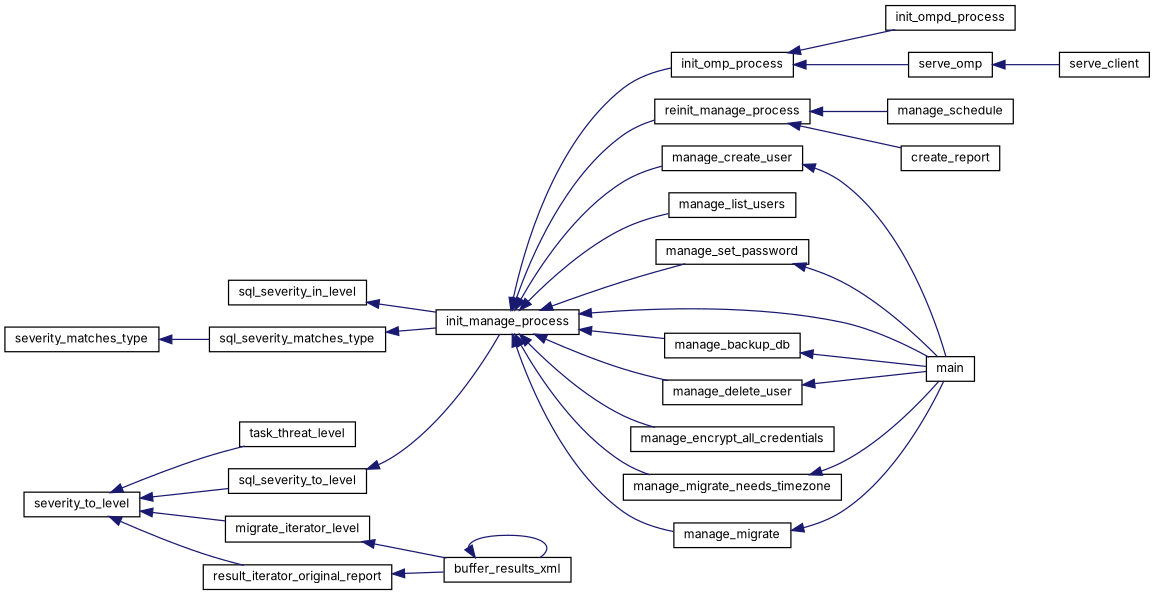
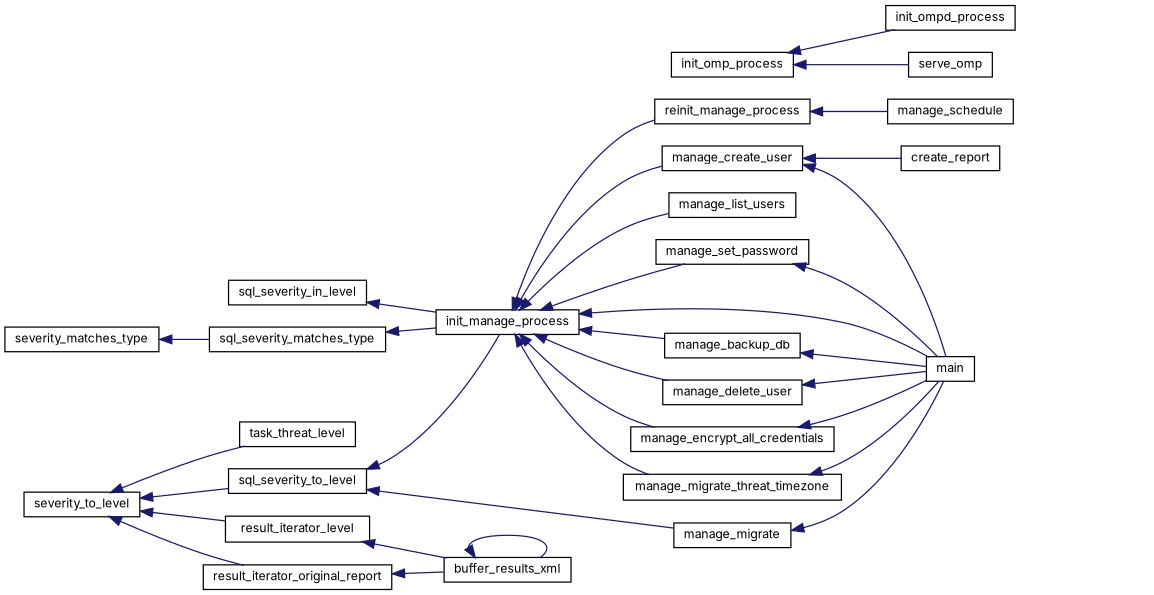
node "serve_client": removed
edge "create_report" -> "reinit_manage_process": now "create_report" -> "manage_create_user"
edge "init_omp_process" -> "init_manage_process": removed
edge "main" -> "manage_encrypt_all_credentials": added
edge "manage_migrate" -> "init_manage_process": now "manage_migrate" -> "sql_severity_to_level"
node "manage_migrate_needs_timezone": label "manage_migrate_needs_timezone" -> "manage_migrate_threat_timezone"
node "migrate_iterator_level": label "migrate_iterator_level" -> "result_iterator_level"
